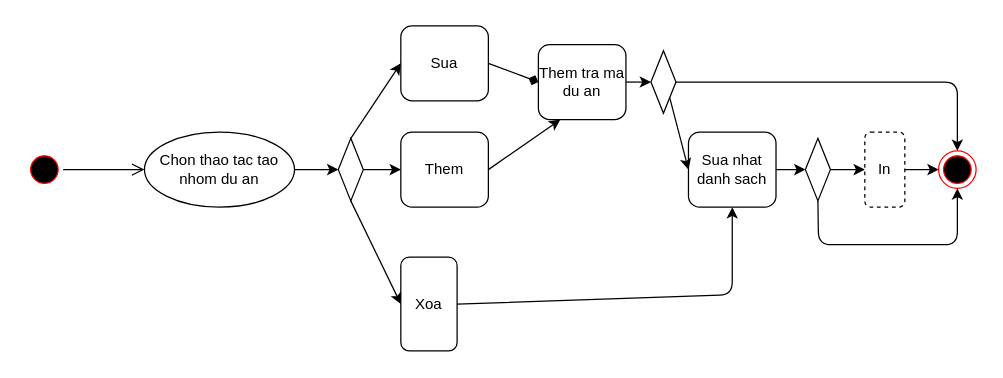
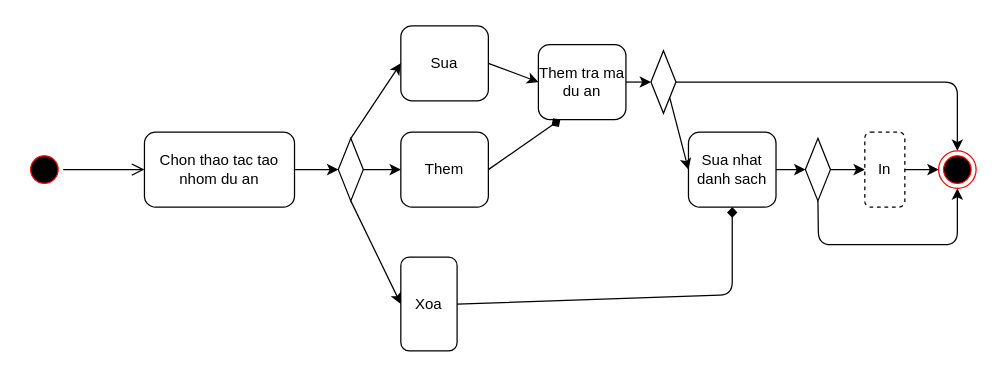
edge "Sua" -> "Them tra ma du an": arrowhead diamond -> classic
edge "Them" -> "Them tra ma du an": arrowhead classic -> diamond
node "Chon thao tac tao nhom du an": shape ellipse -> rounded rectangle
edge "Xoa" -> "Sua nhat danh sach": arrowhead classic -> diamond
